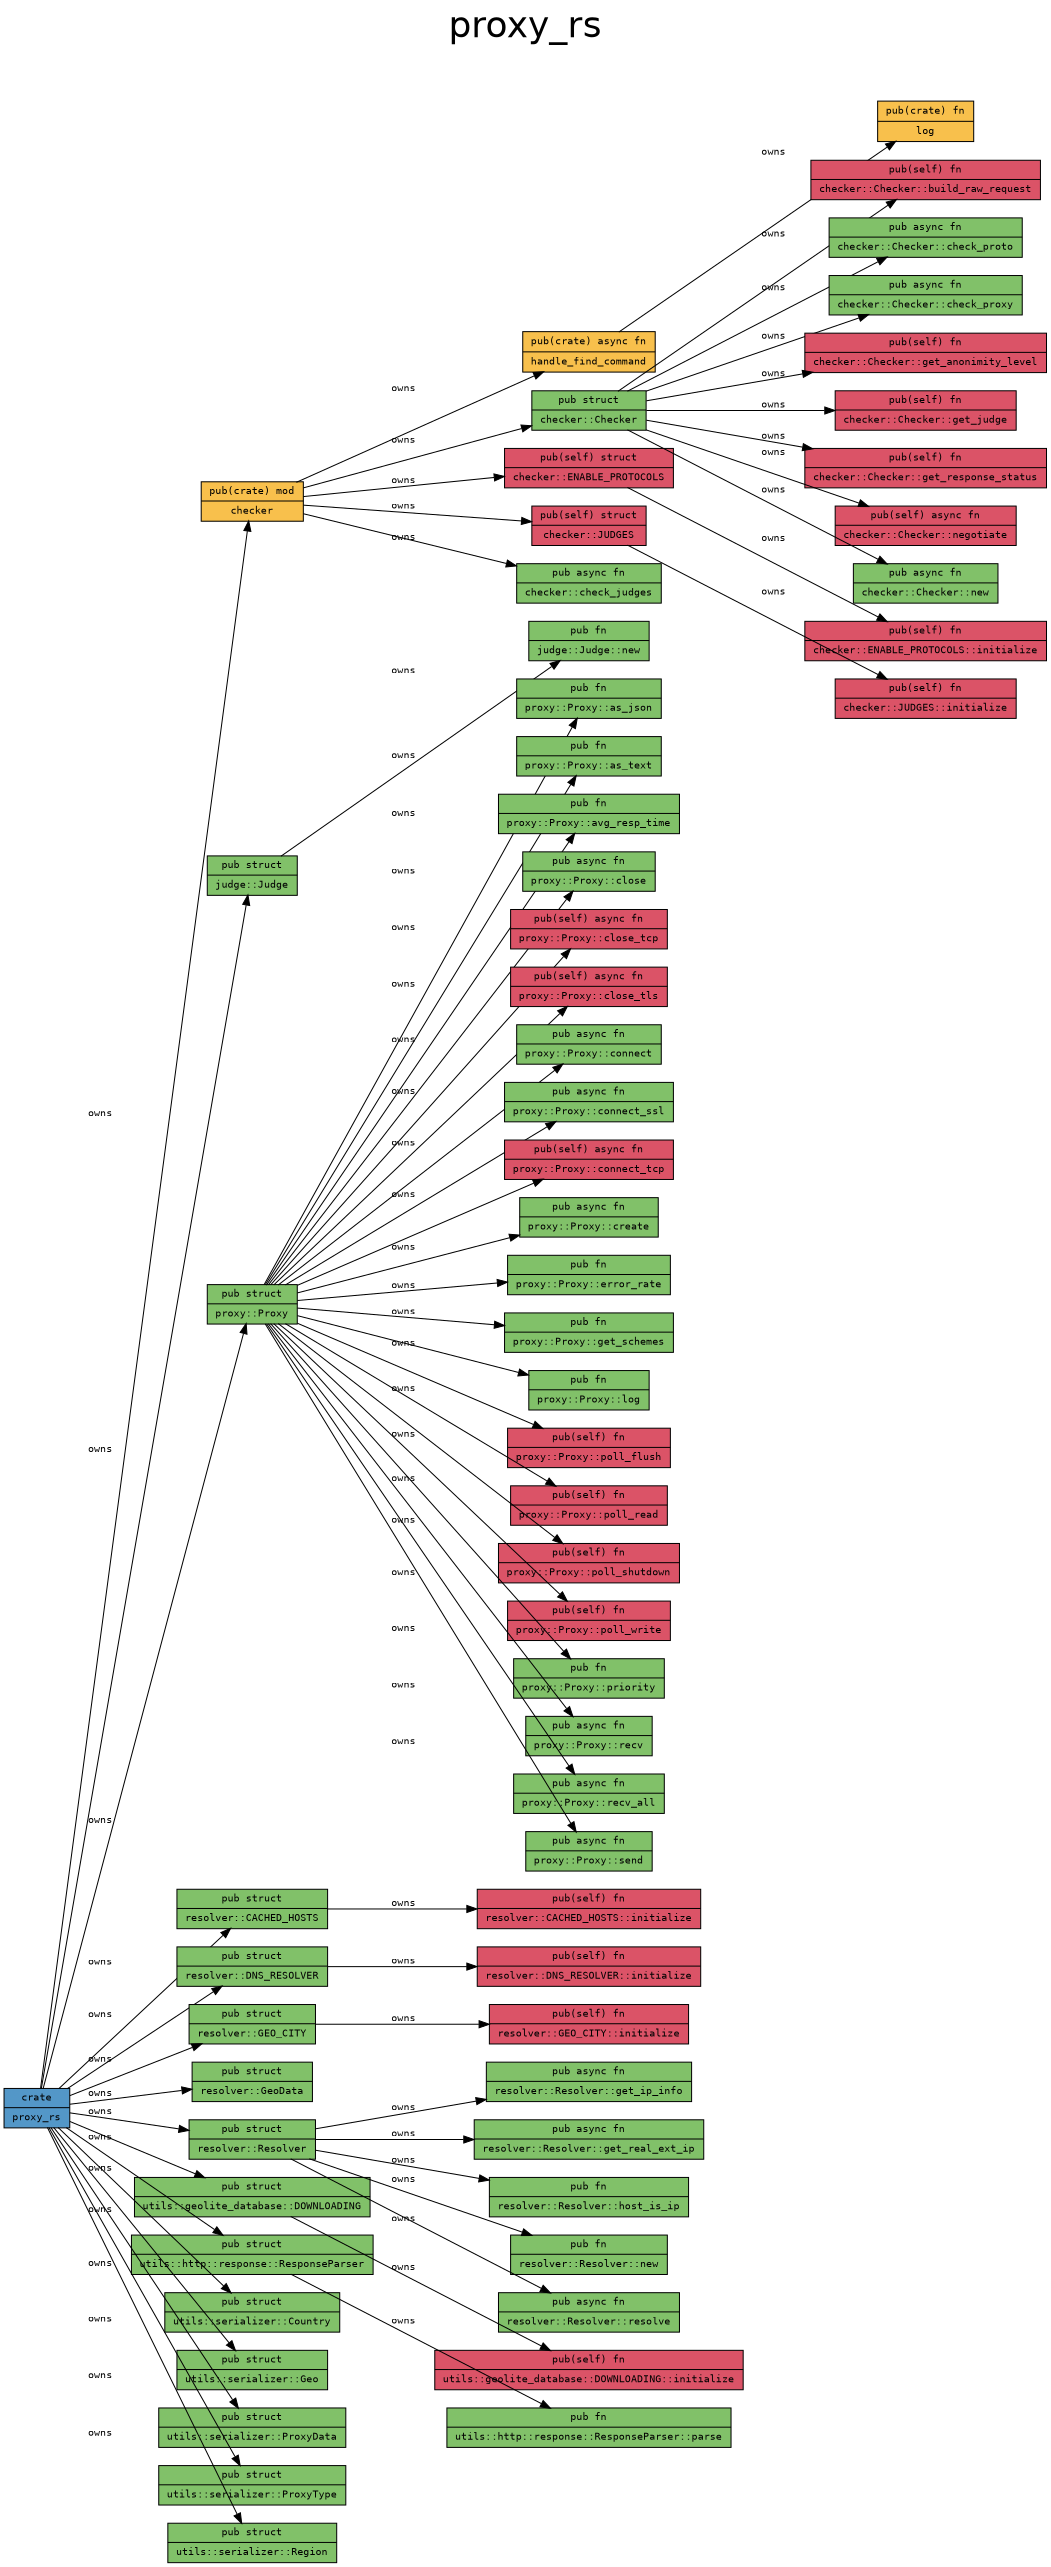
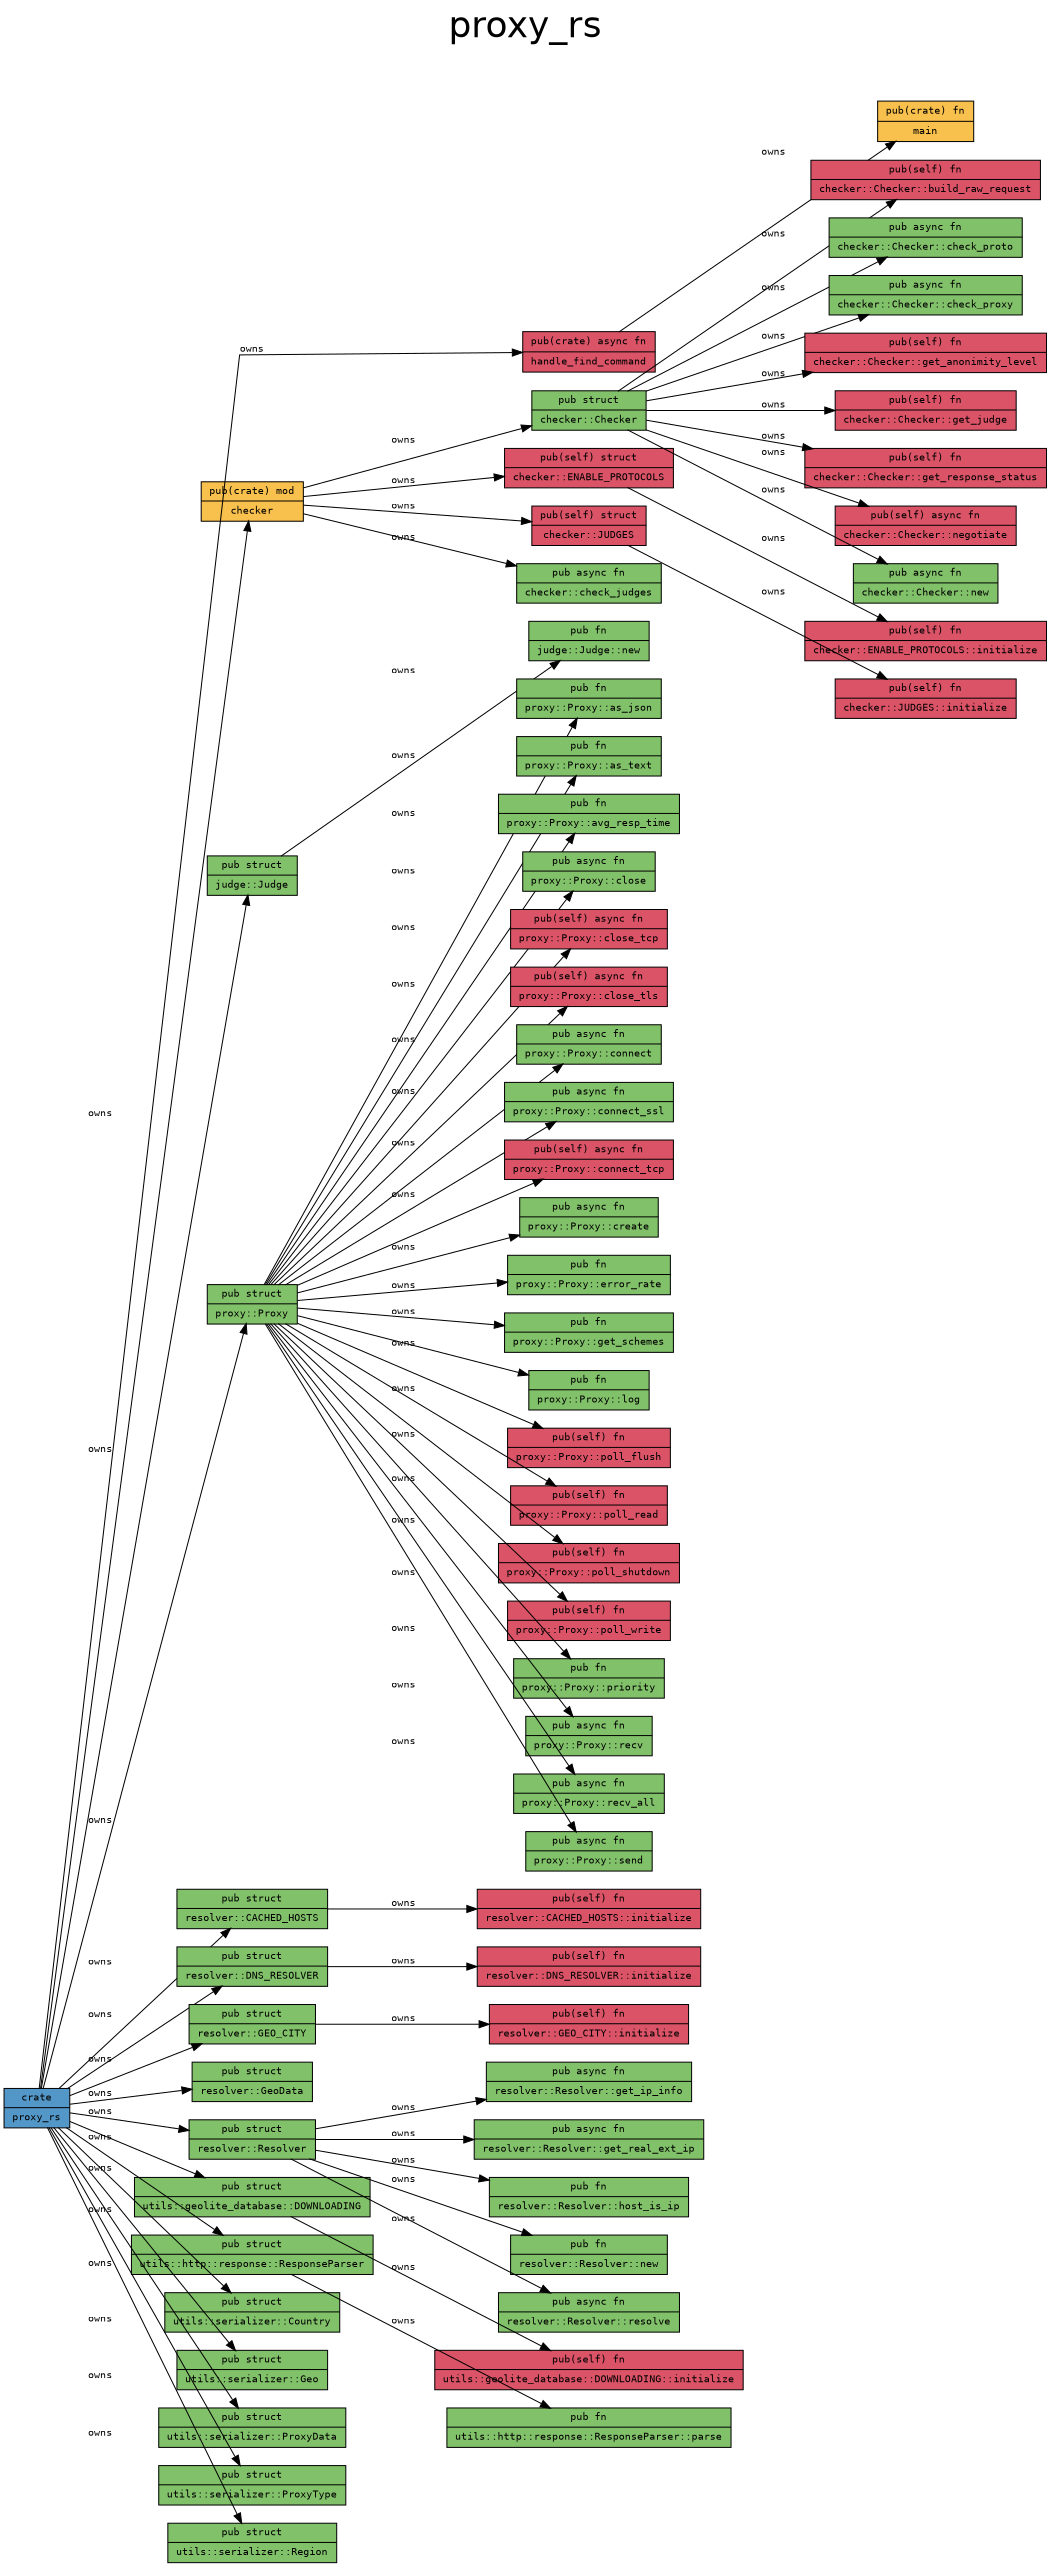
node "pub(crate) fn": text "log" -> "main"
node "pub(crate) async fn": fillcolor #f8c04c -> #db5367
edge "pub(crate) mod" -> "pub(crate) async fn": now "crate" -> "pub(crate) async fn"
